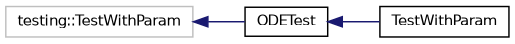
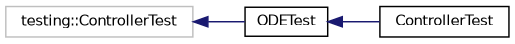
node "testing::TestWithParam": label "testing::TestWithParam" -> "testing::ControllerTest"
node "TestWithParam": label "TestWithParam" -> "ControllerTest"
